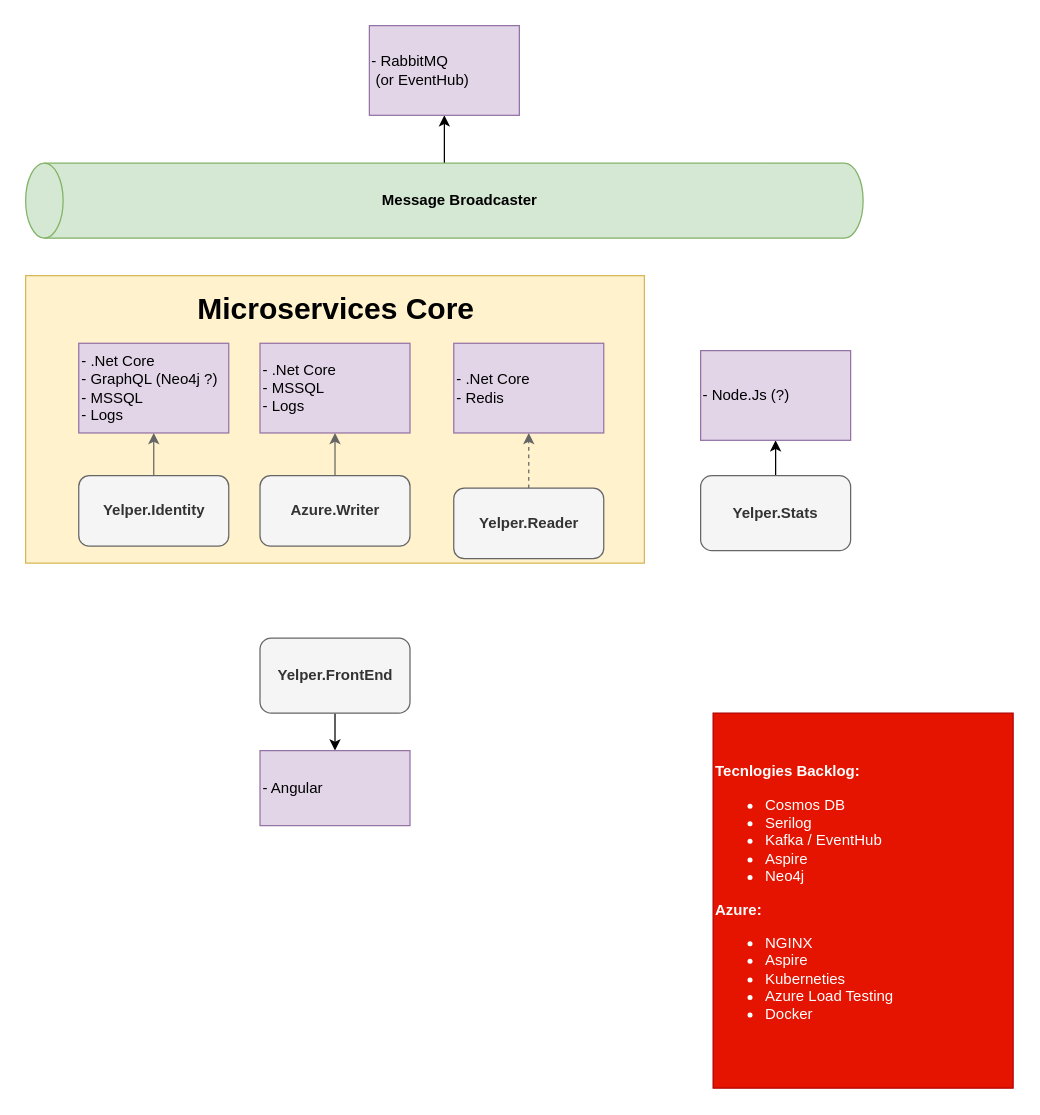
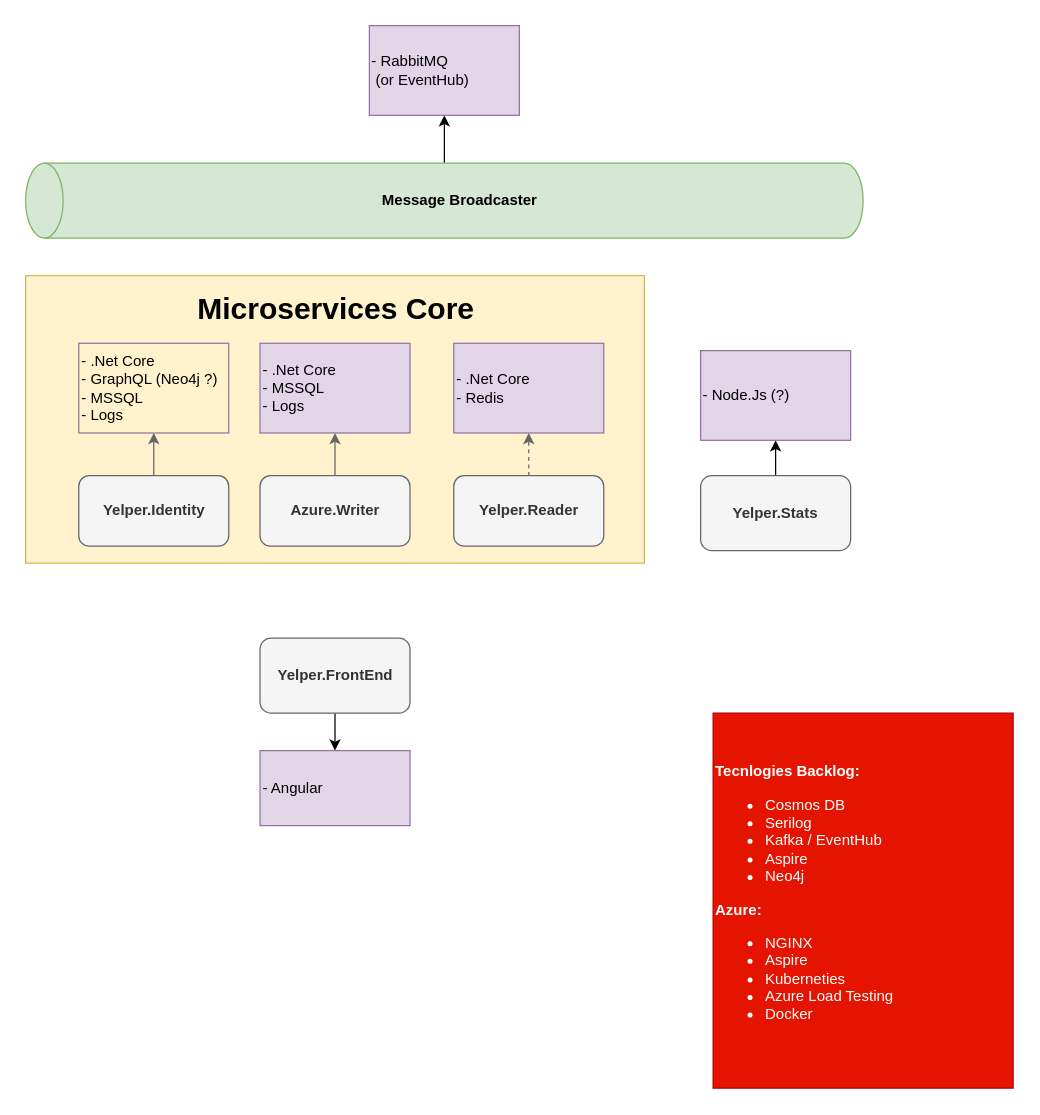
node "- .Net Core - GraphQL (Neo4j ?) - MSSQL - Logs": fillcolor #e1d5e7 -> #fff2cc
node "Yelper.Reader": moved (529, 523) -> (529, 511)
